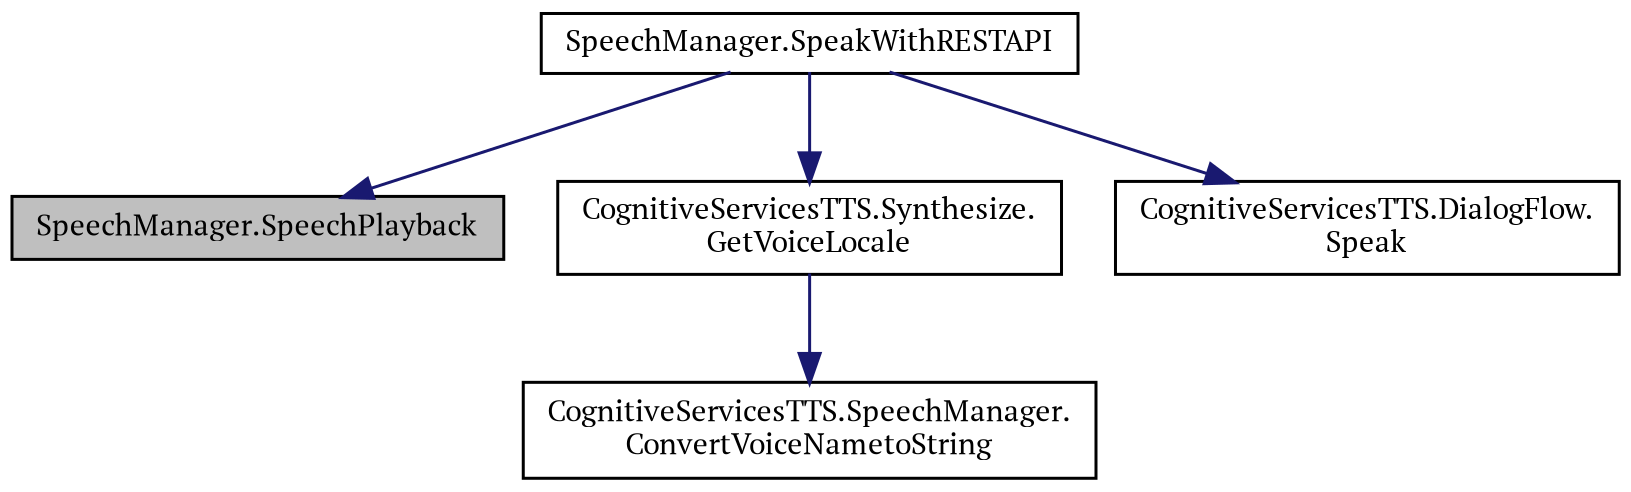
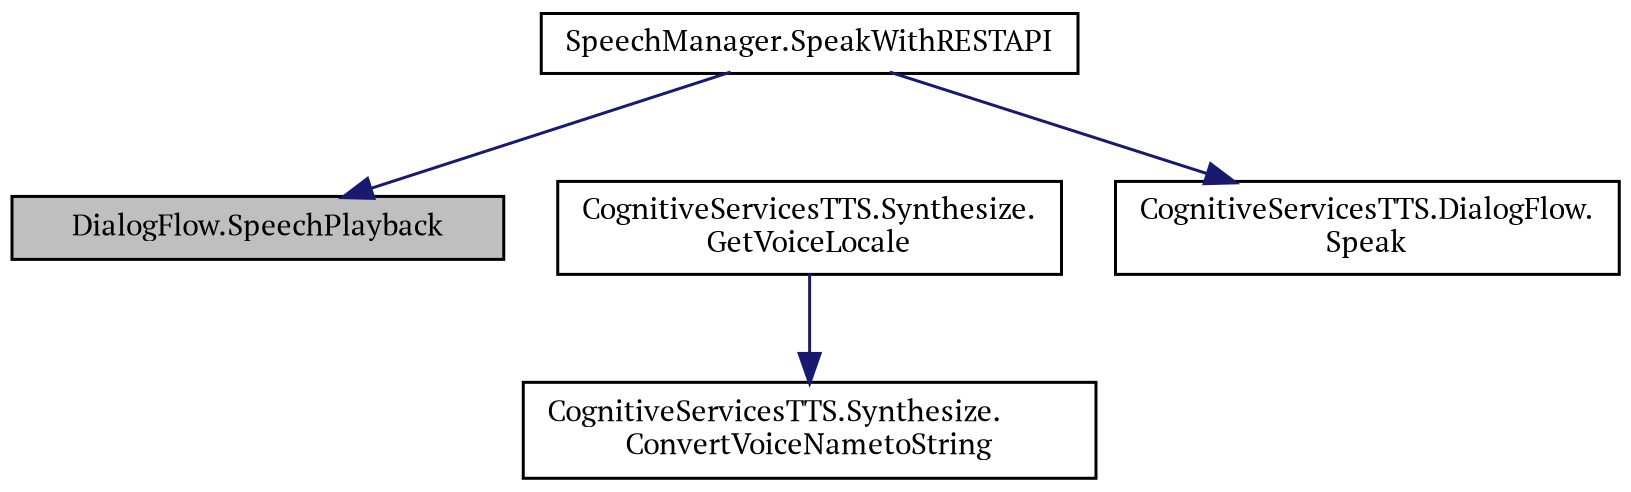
edge "SpeechManager.SpeakWithRESTAPI" -> "CognitiveServicesTTS.Synthesize. GetVoiceLocale": removed
node "SpeechManager.SpeechPlayback": label "SpeechManager.SpeechPlayback" -> "DialogFlow.SpeechPlayback"
node "CognitiveServicesTTS.SpeechManager. ConvertVoiceNametoString": label "CognitiveServicesTTS.SpeechManager. ConvertVoiceNametoString" -> "CognitiveServicesTTS.Synthesize. ConvertVoiceNametoString"
